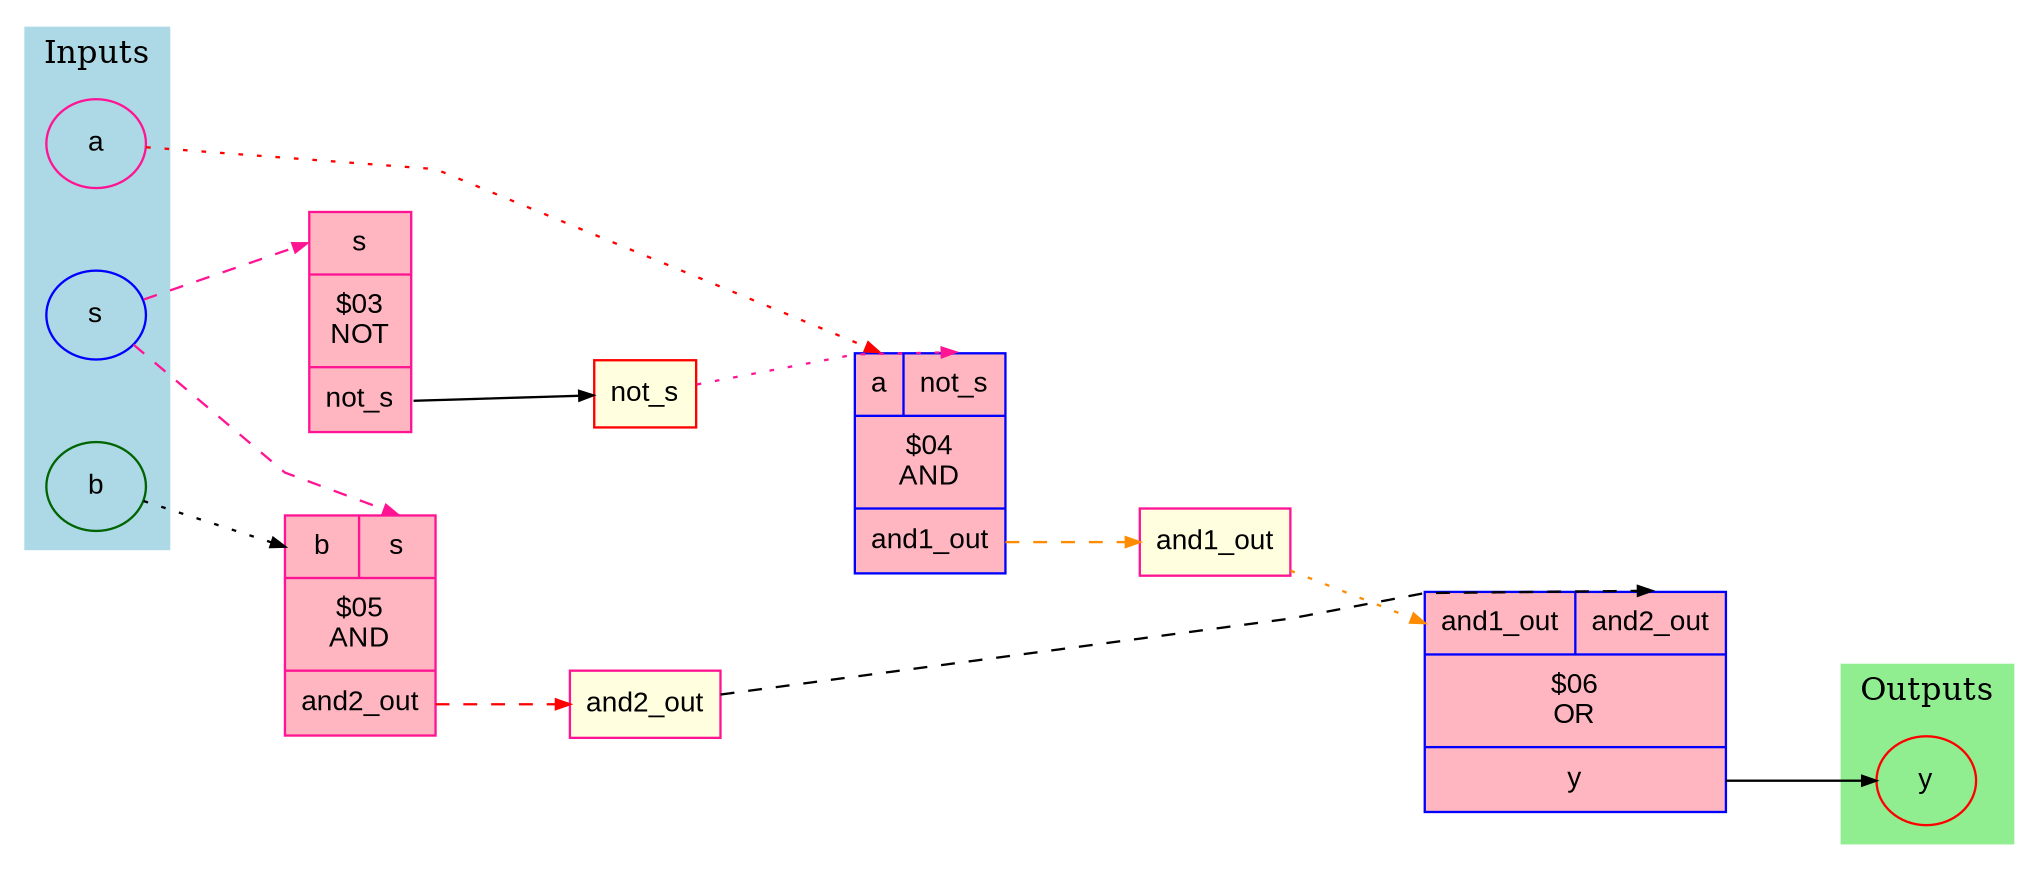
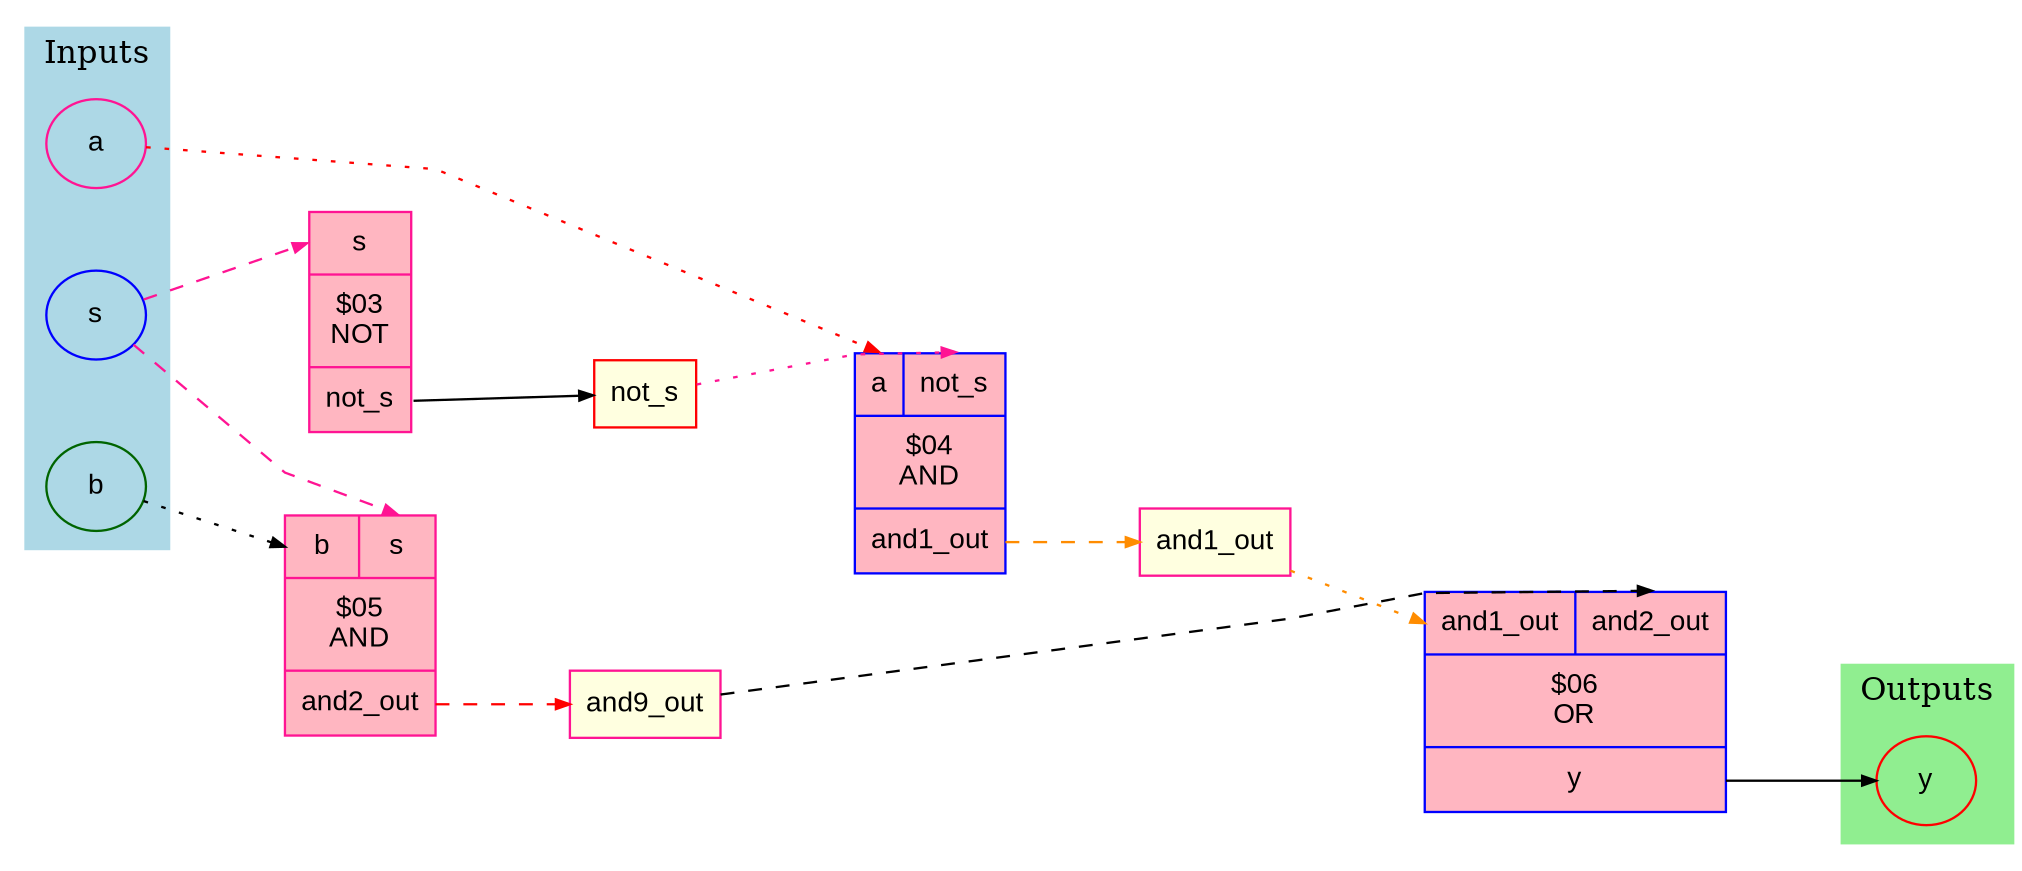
node "and2_out": label "and2_out" -> "and9_out"
